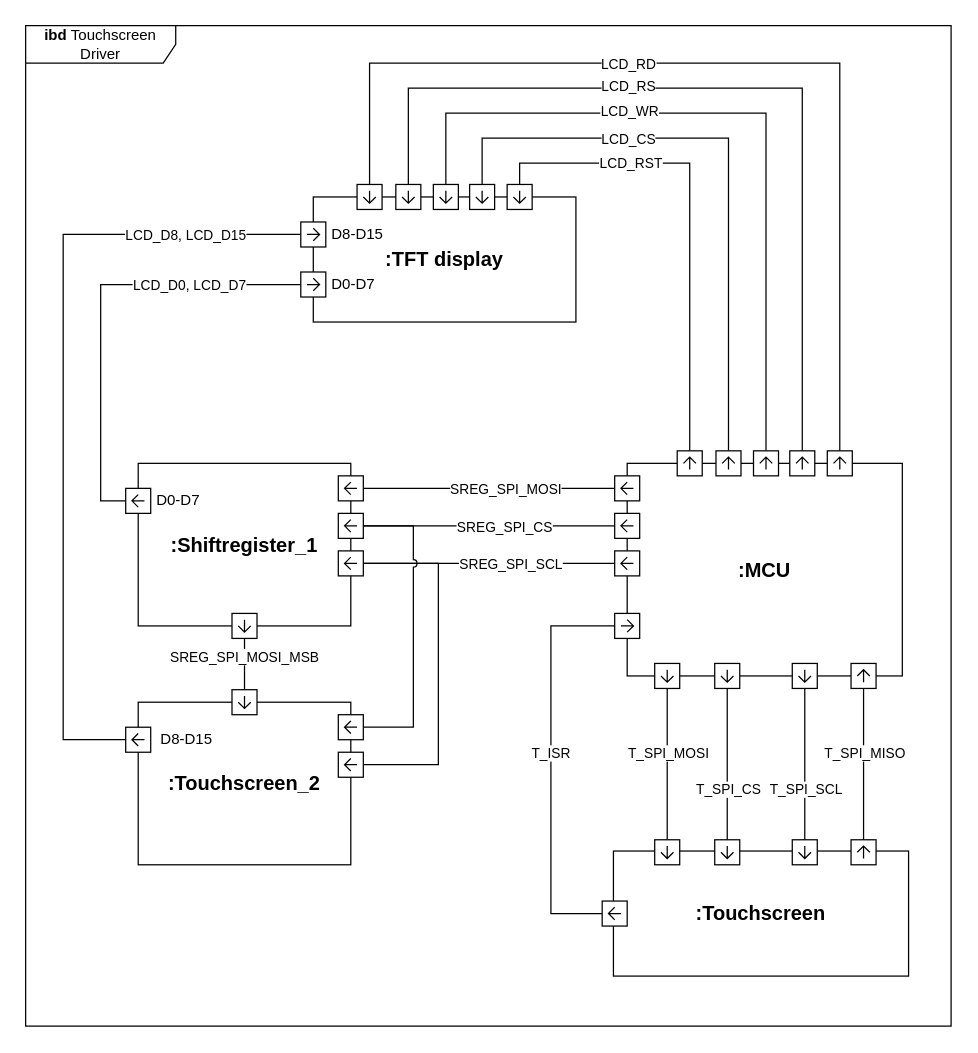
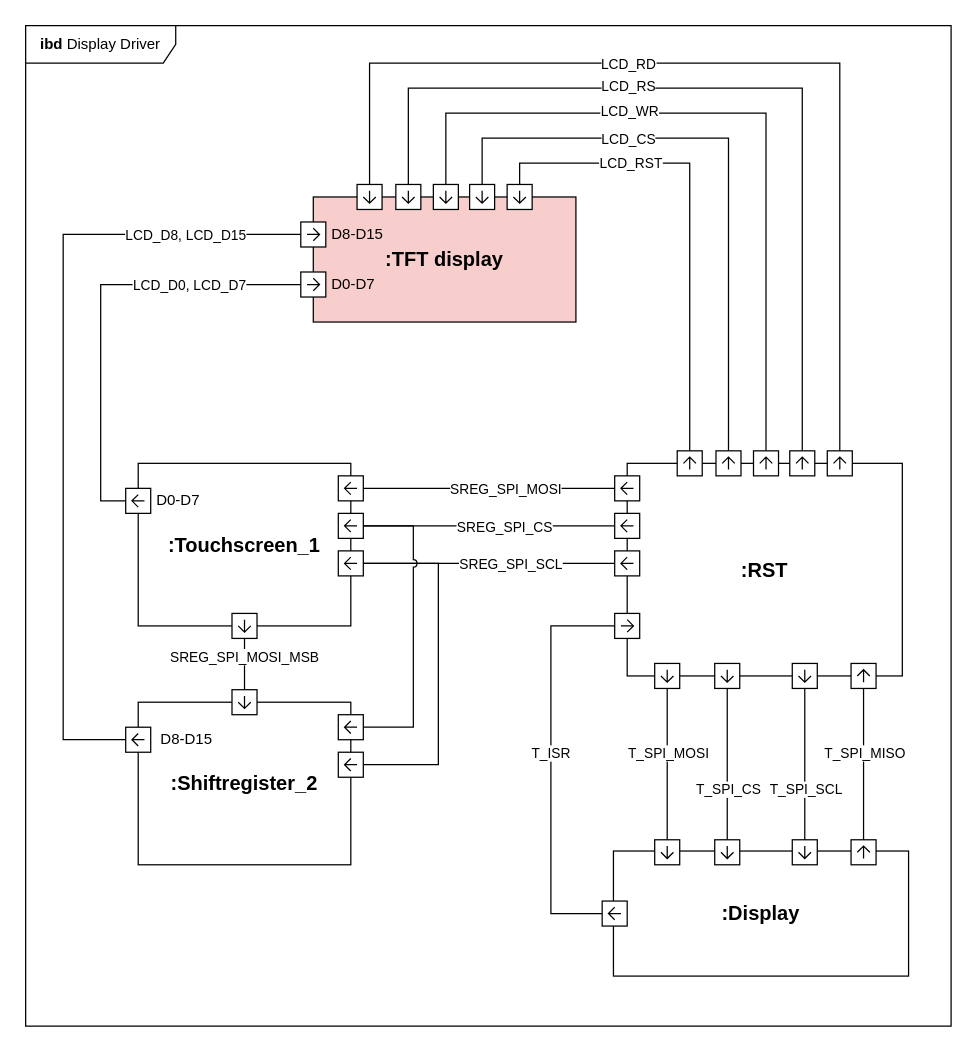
node "ibd Touchscreen Driver": label "ibd Touchscreen Driver" -> "ibd Display Driver"
node ":TFT display": fillcolor #ffffff -> #f8cecc
node ":Shiftregister_1": label ":Shiftregister_1" -> ":Touchscreen_1"
node ":MCU": label ":MCU" -> ":RST"
node ":Touchscreen_2": label ":Touchscreen_2" -> ":Shiftregister_2"
node ":Touchscreen": label ":Touchscreen" -> ":Display"
